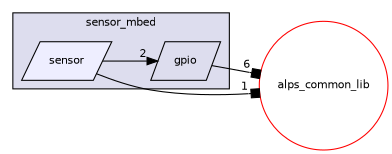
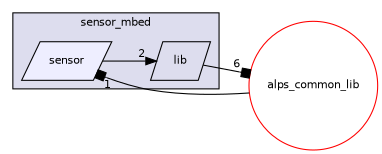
node "gpio": label "gpio" -> "lib"
edge "sensor" -> "alps_common_lib": reversed
